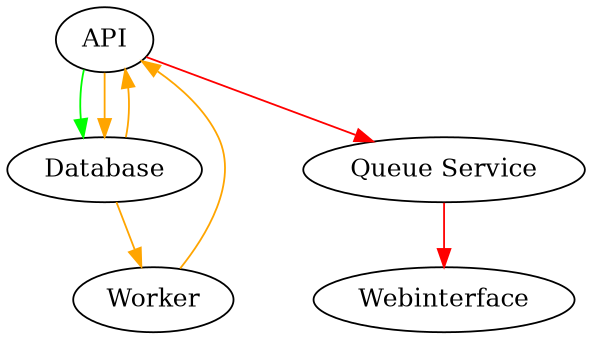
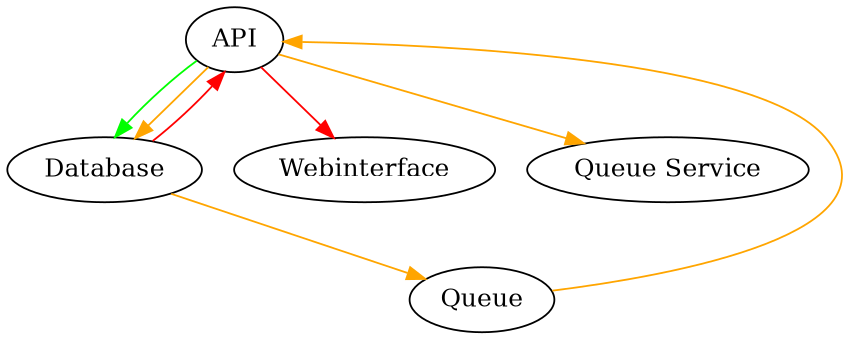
edge "API" -> "Queue Service": color red -> orange
edge "Database" -> "API": color orange -> red
edge "Queue Service" -> "Webinterface": now "API" -> "Webinterface"
node "Worker": label "Worker" -> "Queue"
